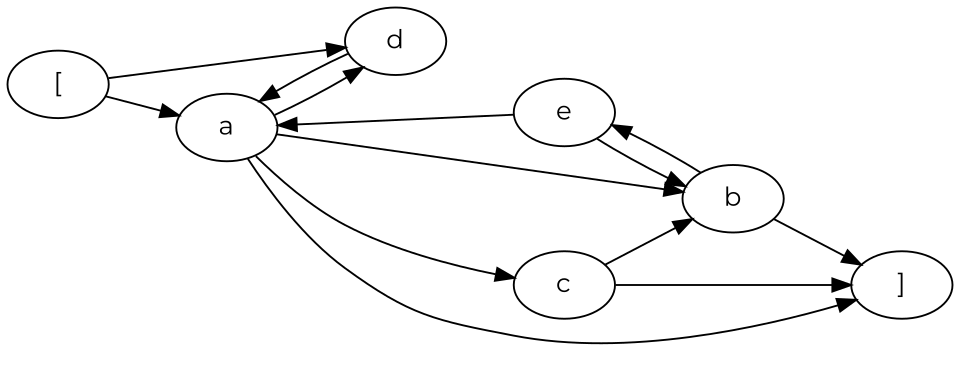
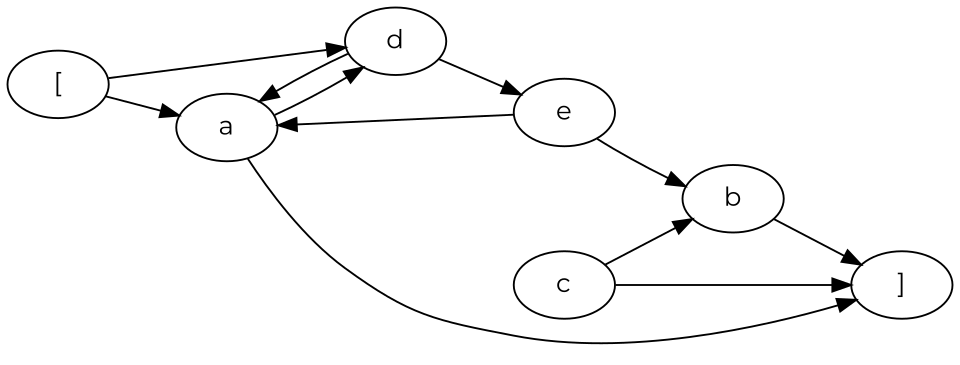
edge "b" -> "e": now "d" -> "e"
edge "a" -> "b": removed
edge "a" -> "c": removed
